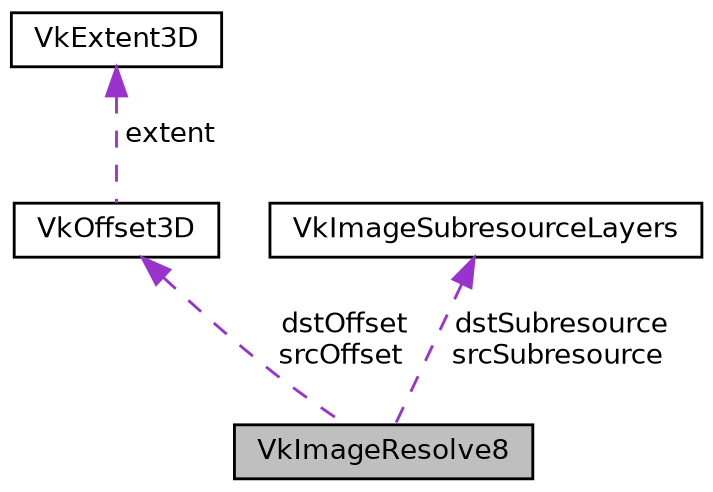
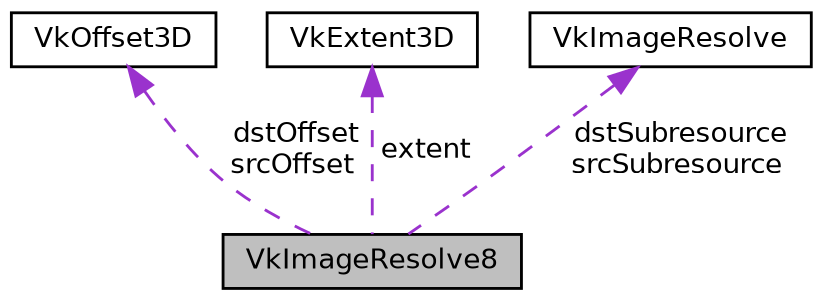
edge "VkOffset3D" -> "VkExtent3D": now "VkImageResolve8" -> "VkExtent3D"
node "VkImageSubresourceLayers": label "VkImageSubresourceLayers" -> "VkImageResolve"
